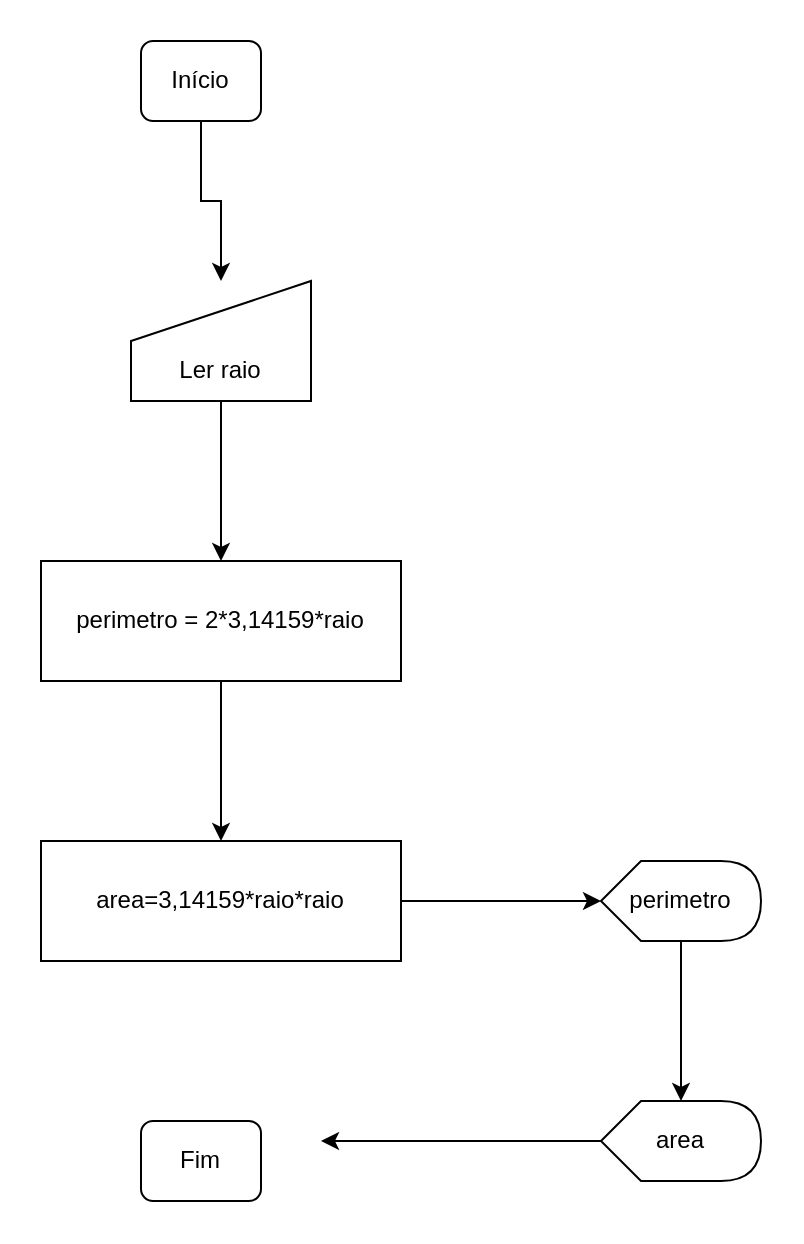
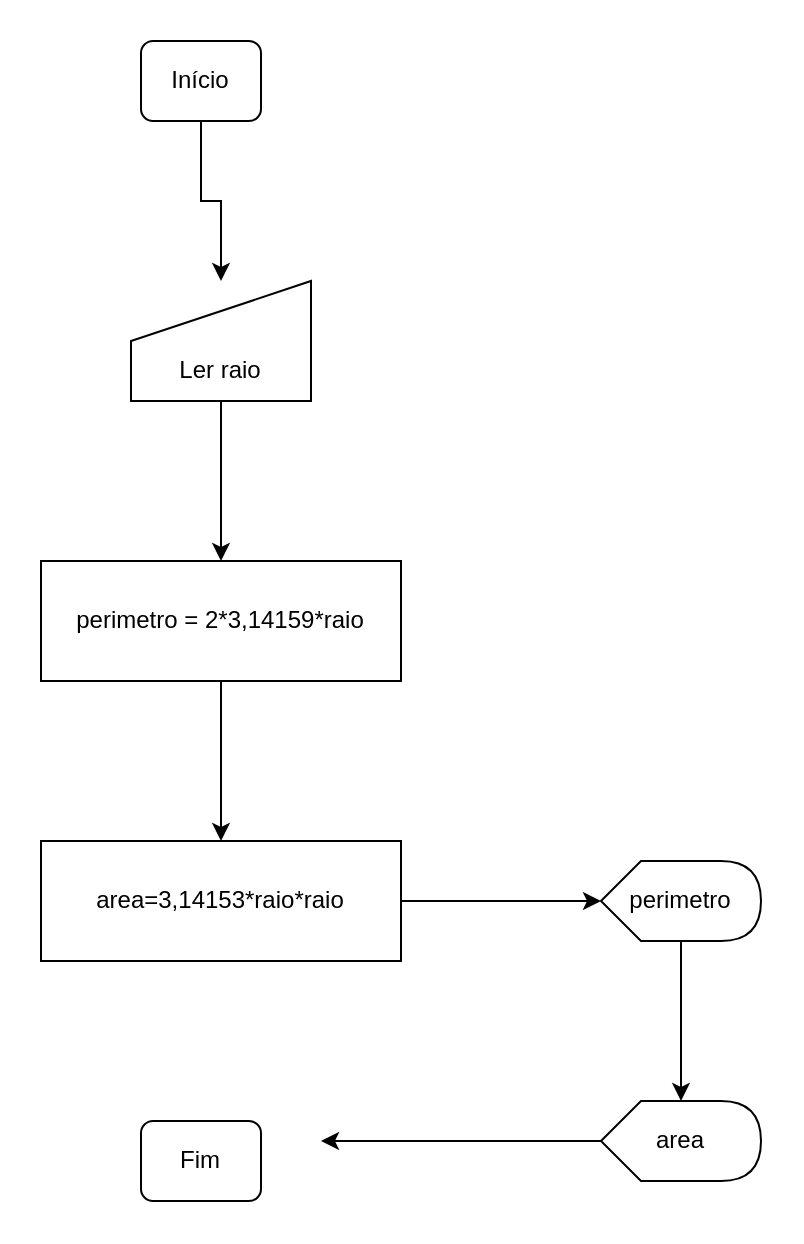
node "area=3,14159*raio*raio": label "area=3,14159*raio*raio" -> "area=3,14153*raio*raio"
